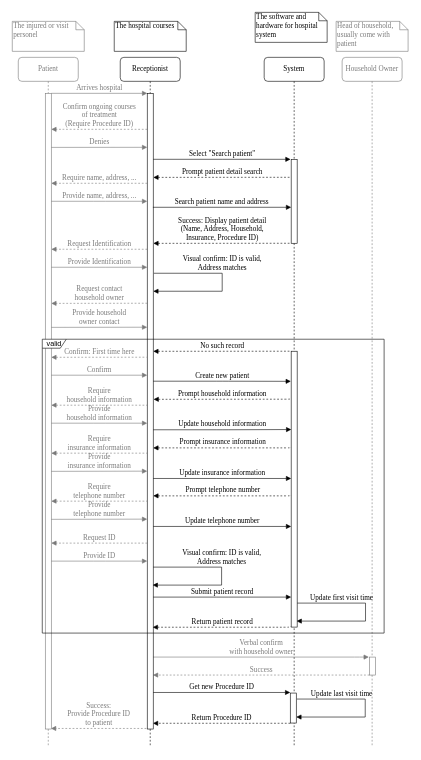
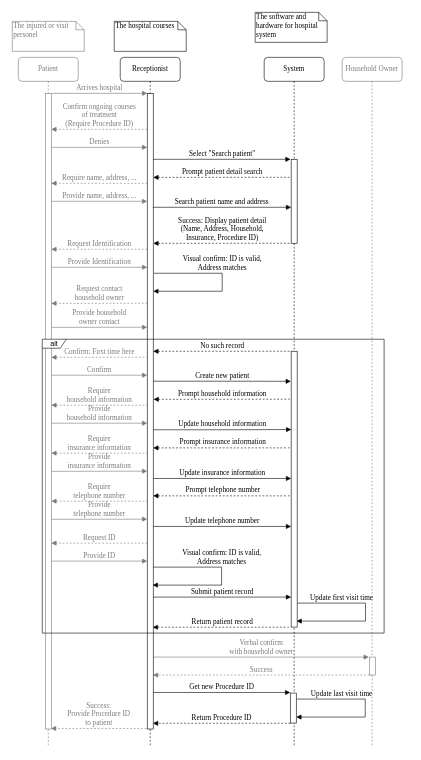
node "Head of household, usually come with patient": removed
node "valid": label "valid" -> "alt"
